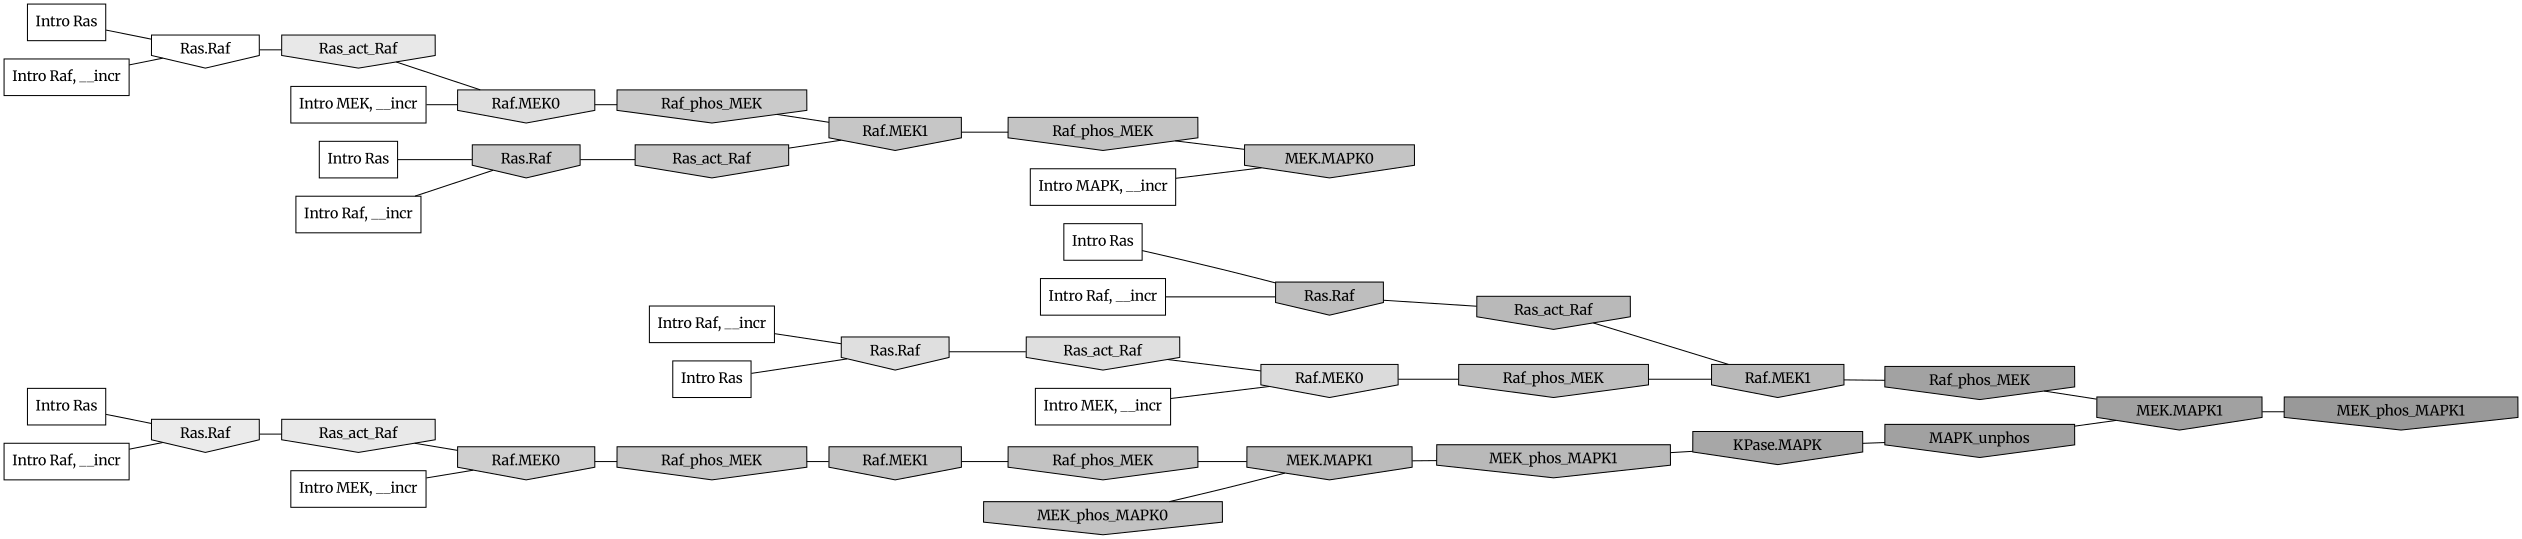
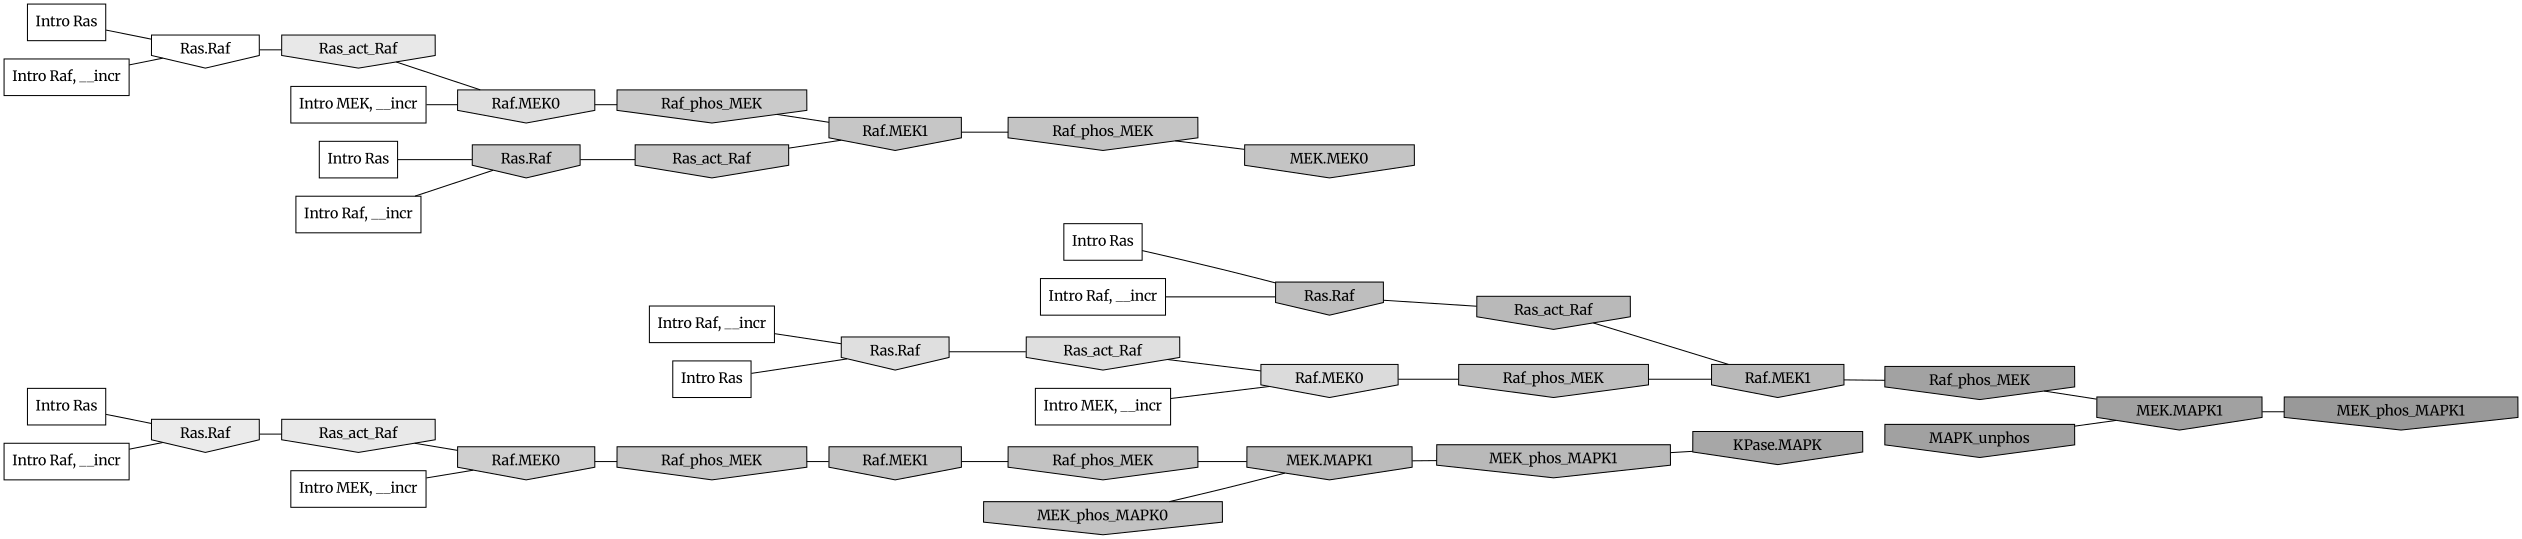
node "MEK.MAPK0": label "MEK.MAPK0" -> "MEK.MEK0"
node "Intro MAPK, __incr": removed
edge "MAPK_unphos" -- "KPase.MAPK": removed
